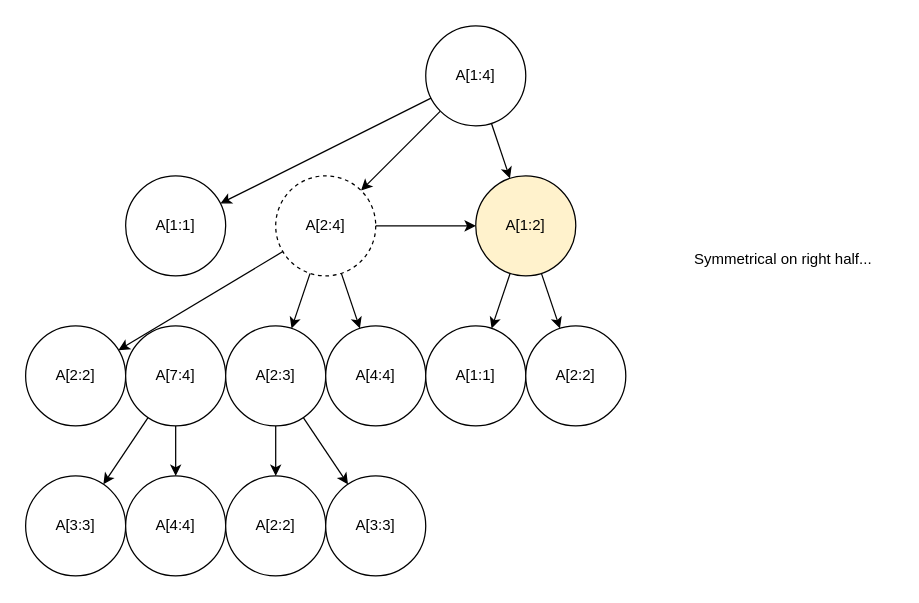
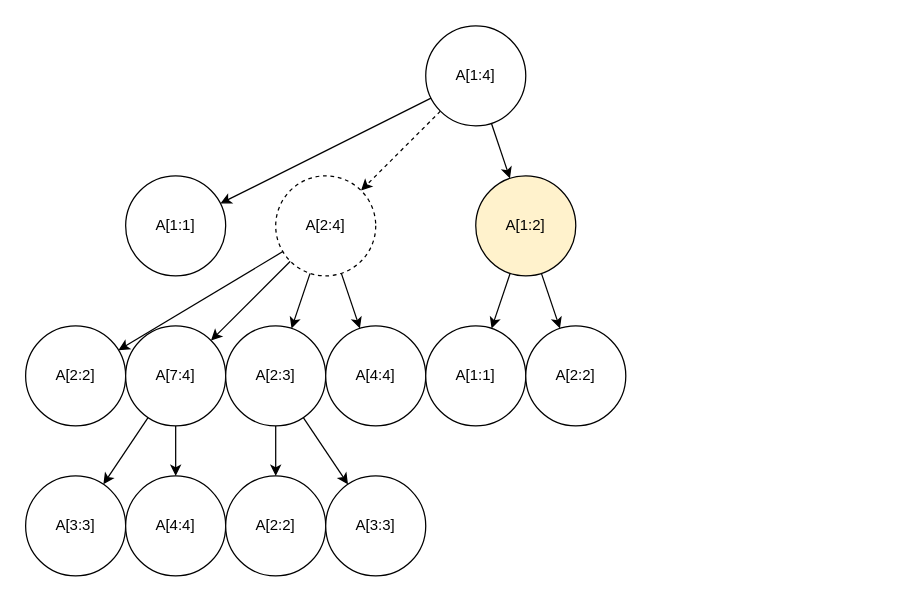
edge "A[1:4]" -> "A[2:4]": style solid -> dashed
edge "A[2:4]" -> "A[1:2]": now "A[2:4]" -> "A[7:4]"
node "Symmetrical on right half...": removed
